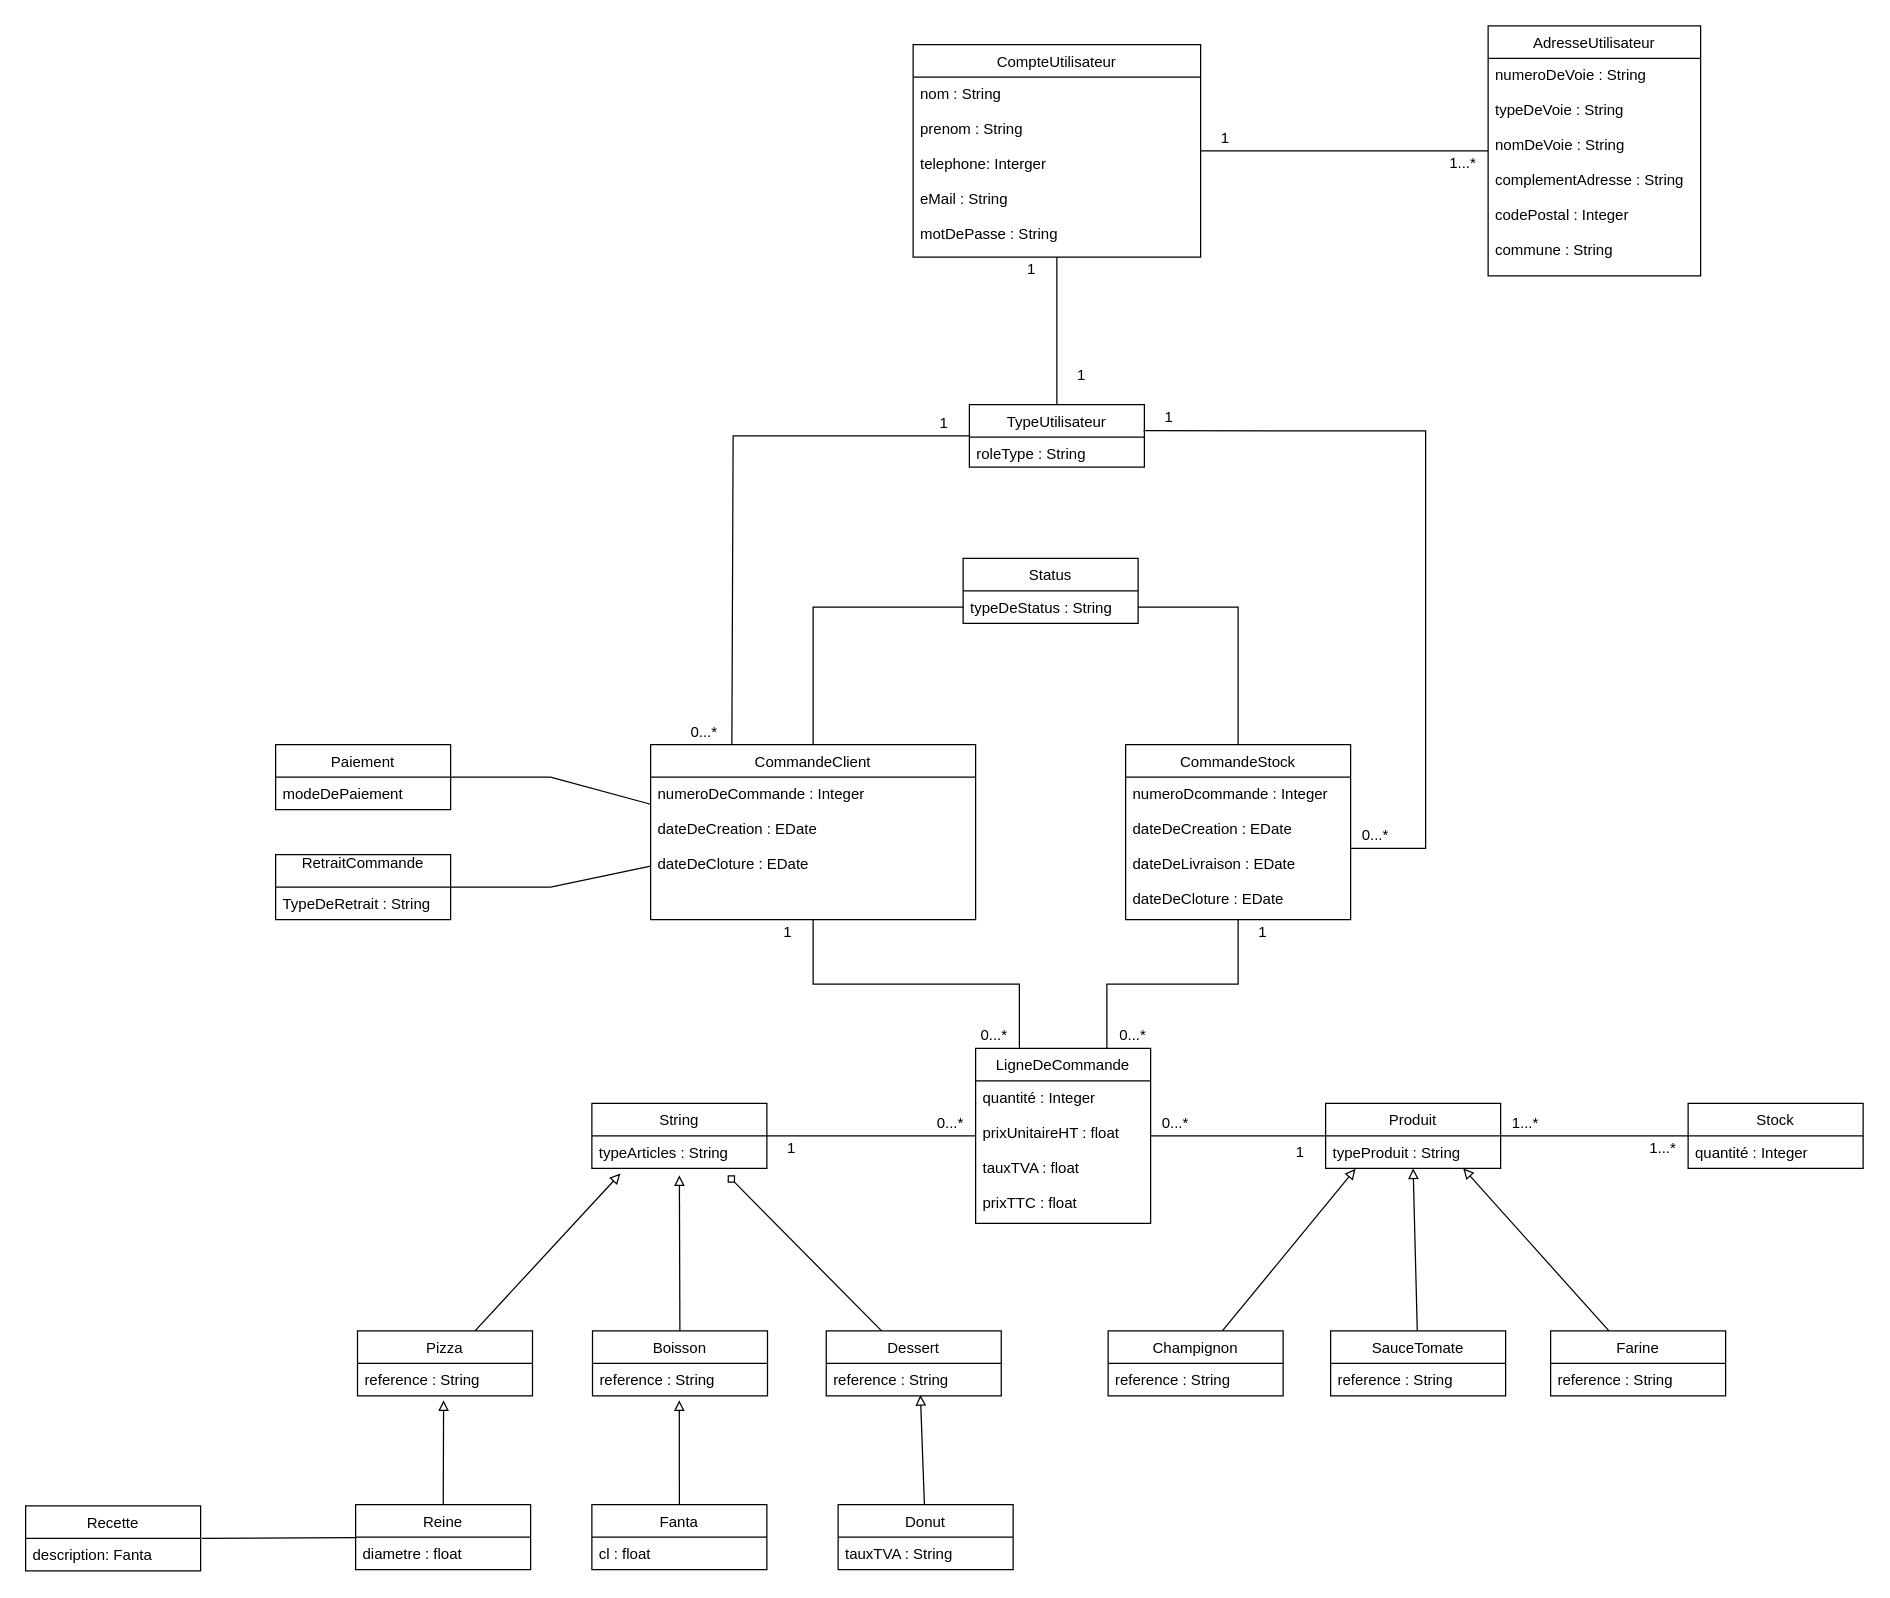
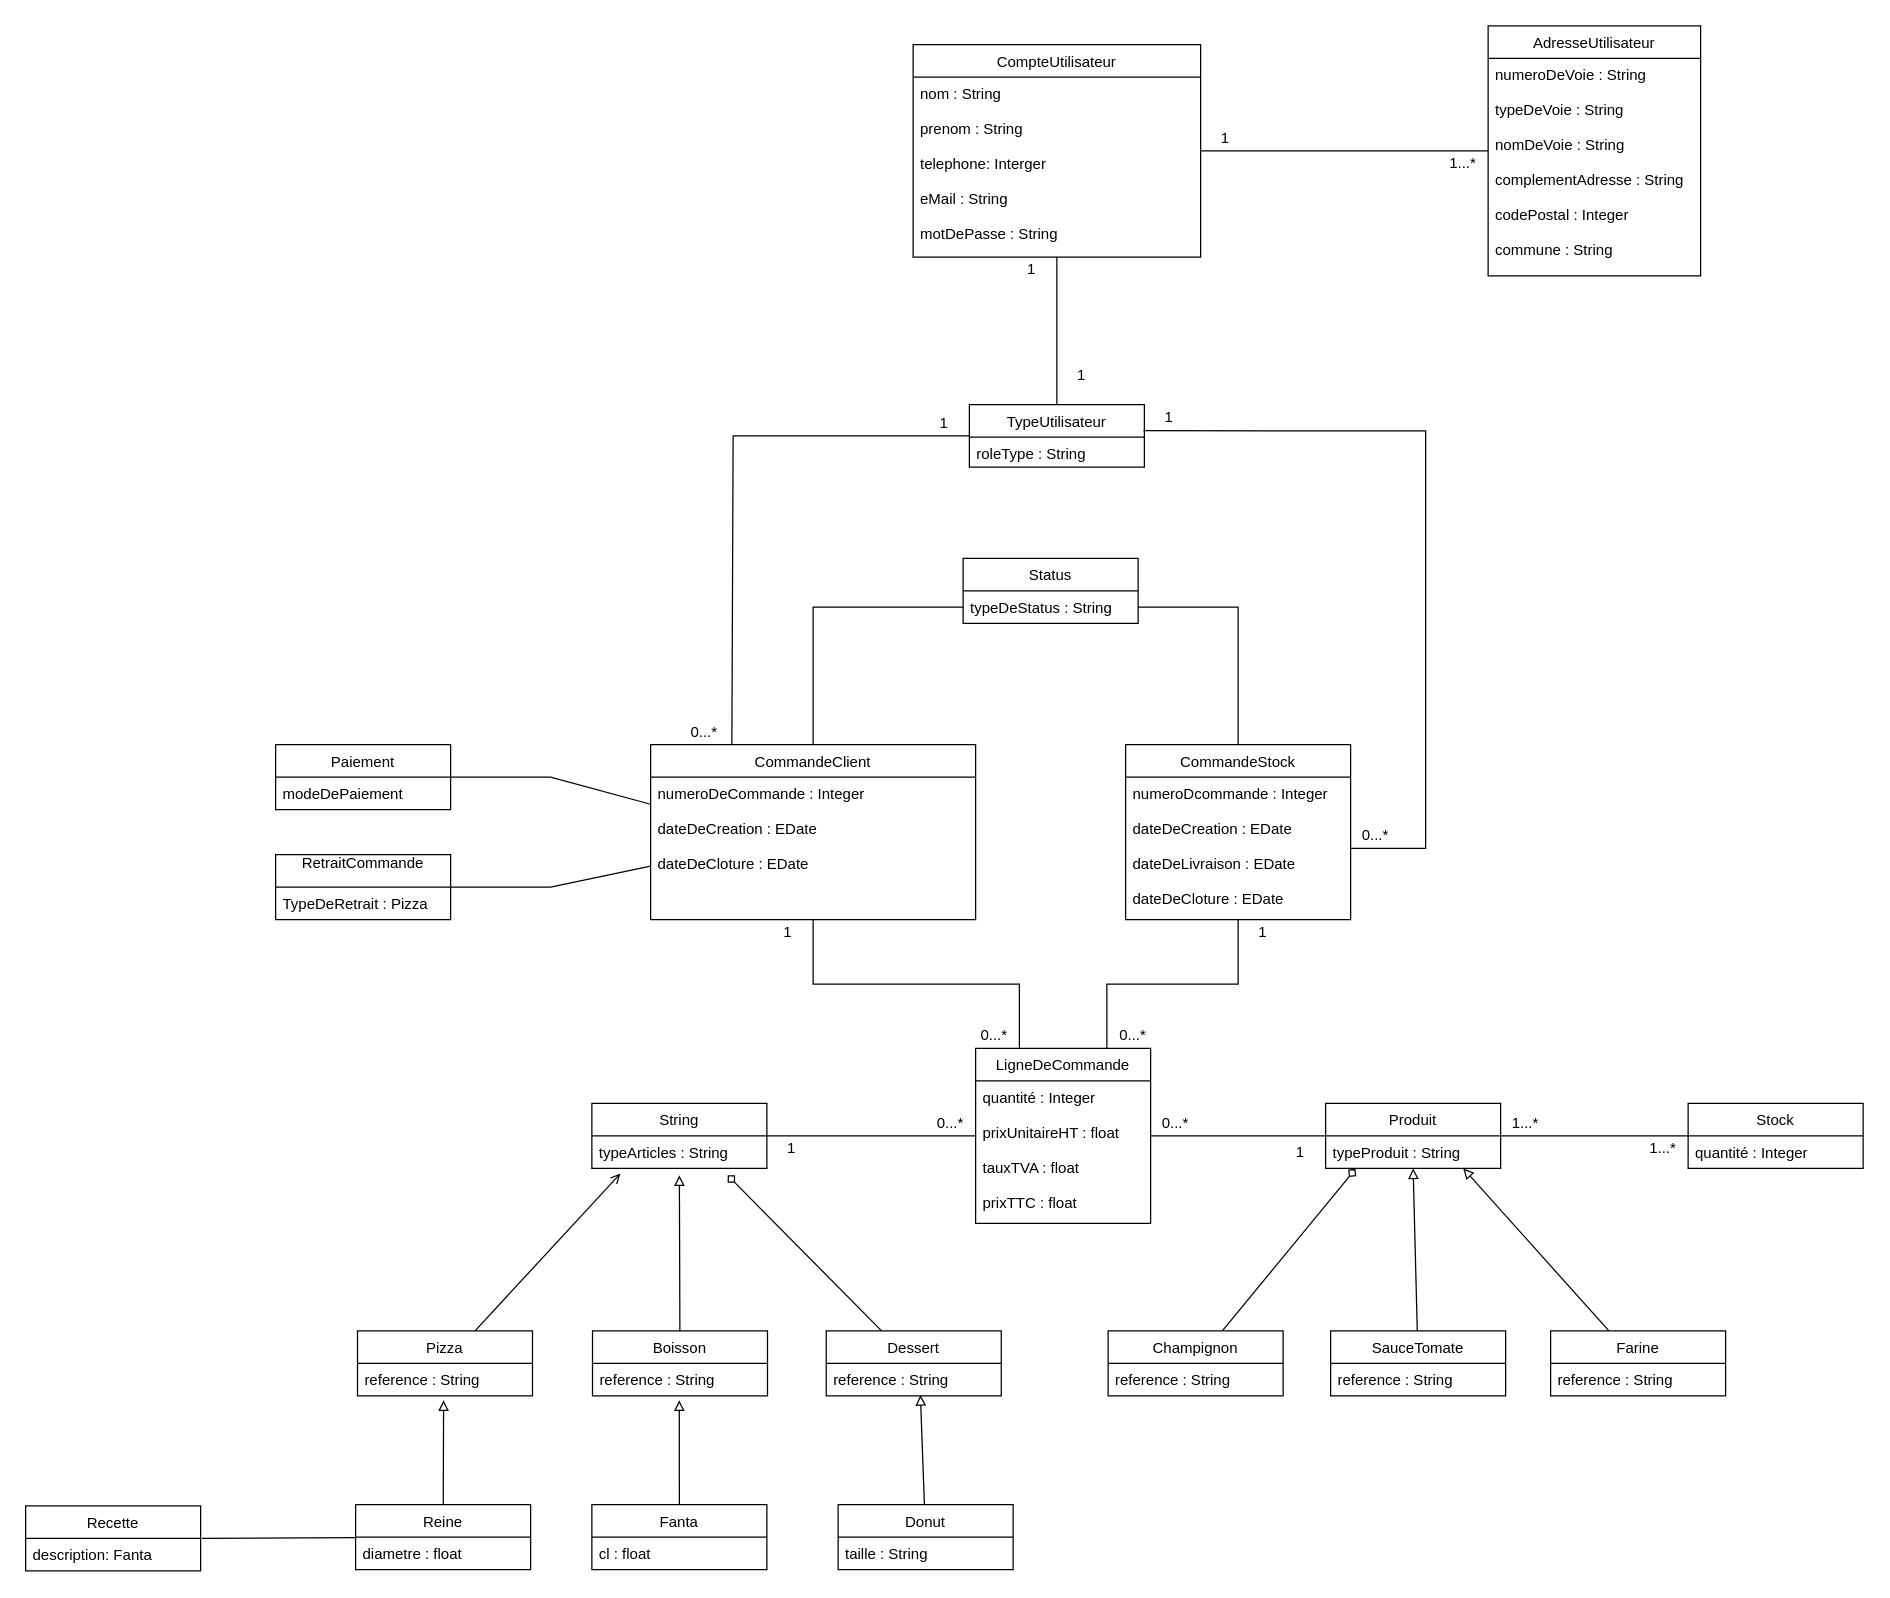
node "TypeDeRetrait : String": label "TypeDeRetrait : String" -> "TypeDeRetrait : Pizza"
edge "Champignon" -> "typeProduit : String": arrowhead block -> diamond
edge "Pizza" -> "typeArticles : String": arrowhead block -> open
node "tauxTVA : String": label "tauxTVA : String" -> "taille : String"
